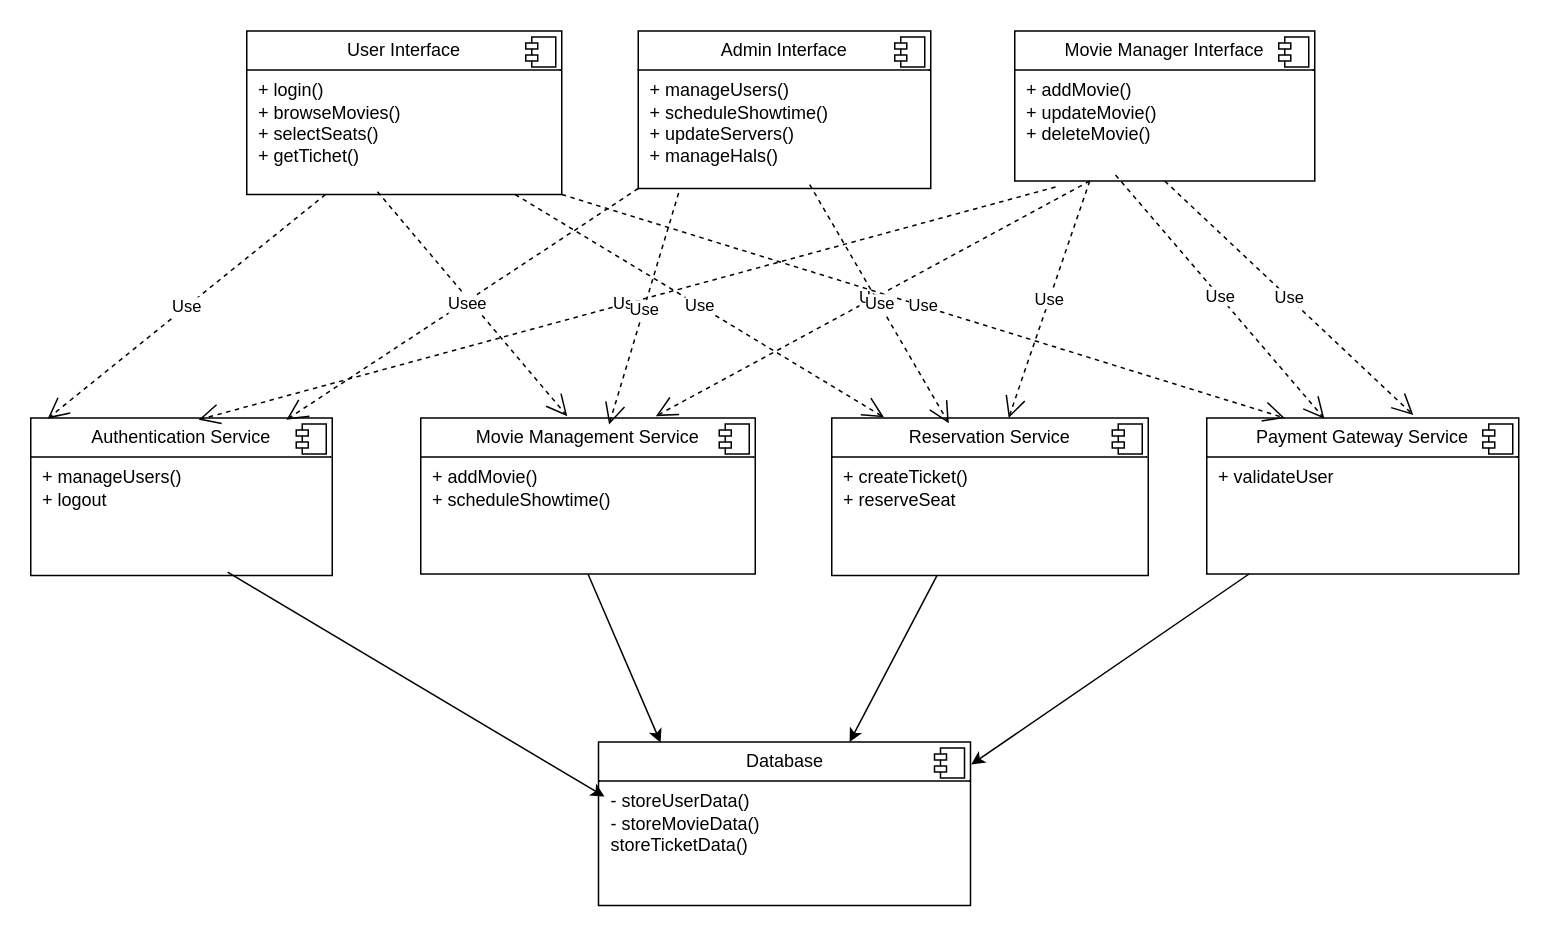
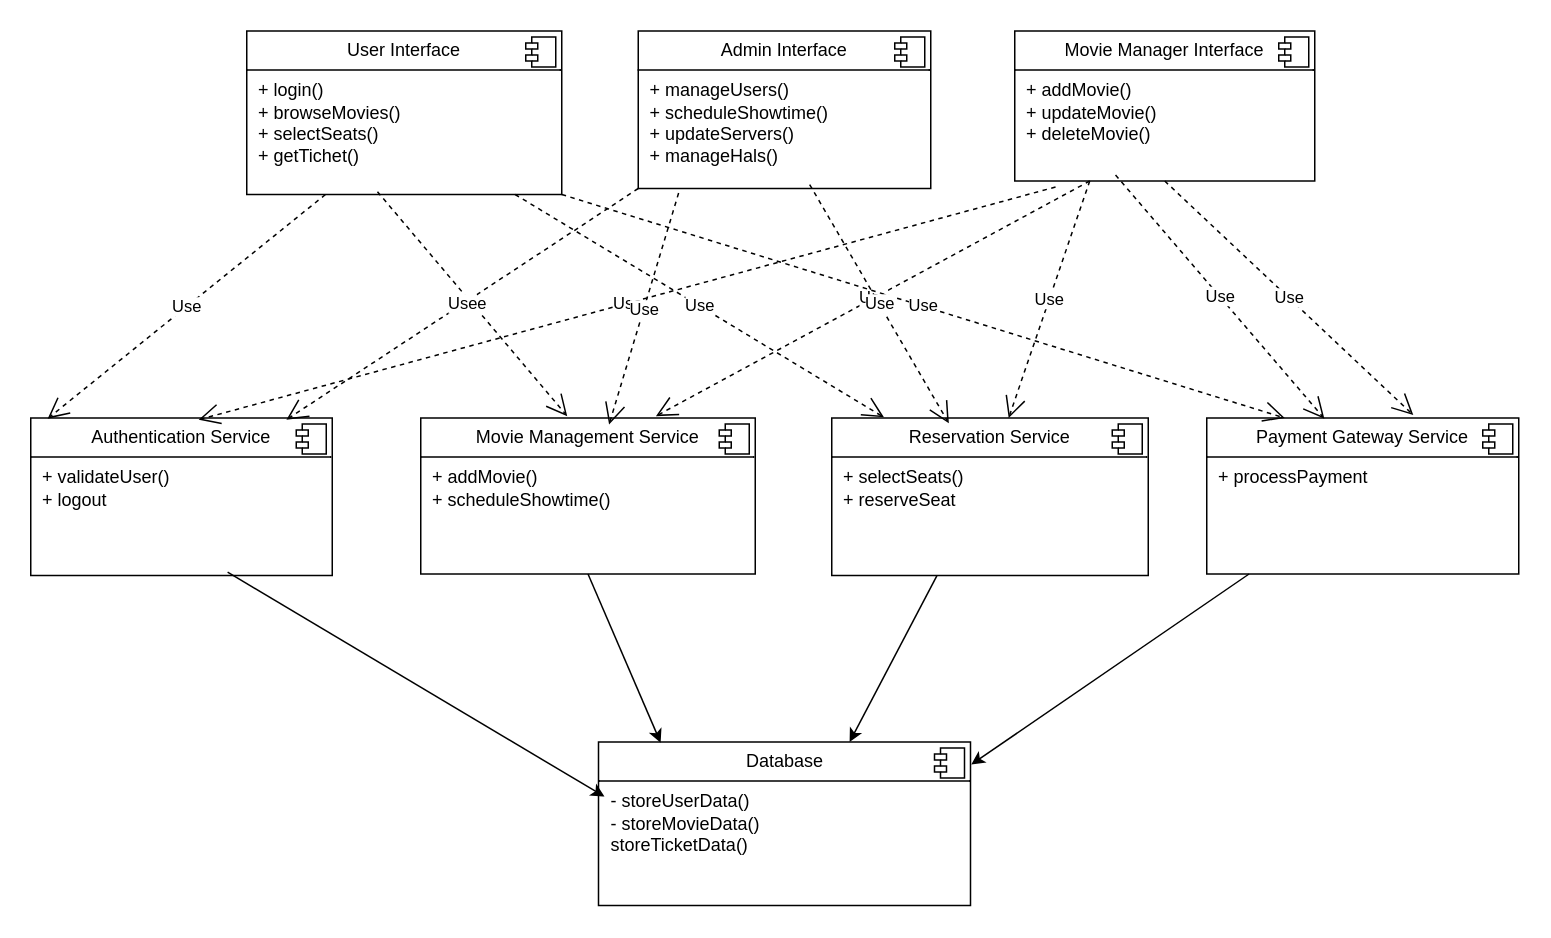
node "Authentication Service + manageUsers() + logout": label "Authentication Service + manageUsers() + logout" -> "Authentication Service + validateUser() + logout"
node "Reservation Service + createTicket() + reserveSeat": label "Reservation Service + createTicket() + reserveSeat" -> "Reservation Service + selectSeats() + reserveSeat"
node "Payment Gateway Service + validateUser": label "Payment Gateway Service + validateUser" -> "Payment Gateway Service + processPayment"
